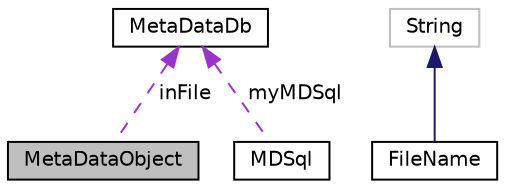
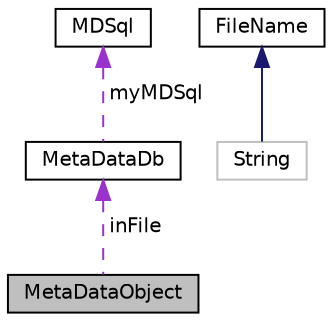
edge "MDSql" -> "MetaDataDb": reversed
edge "FileName" -> "String": reversed
